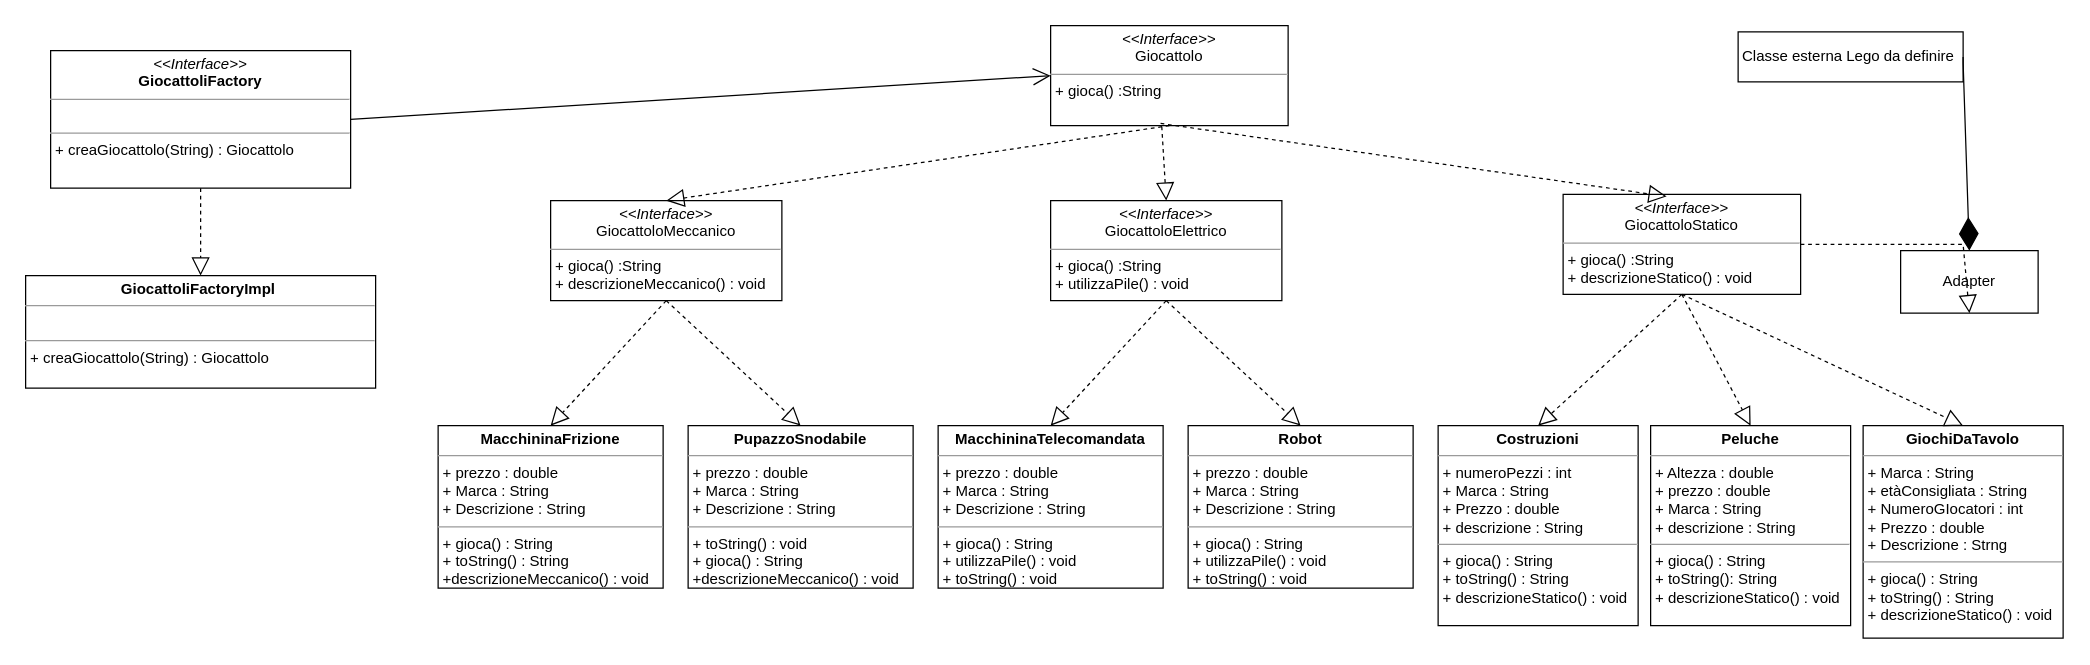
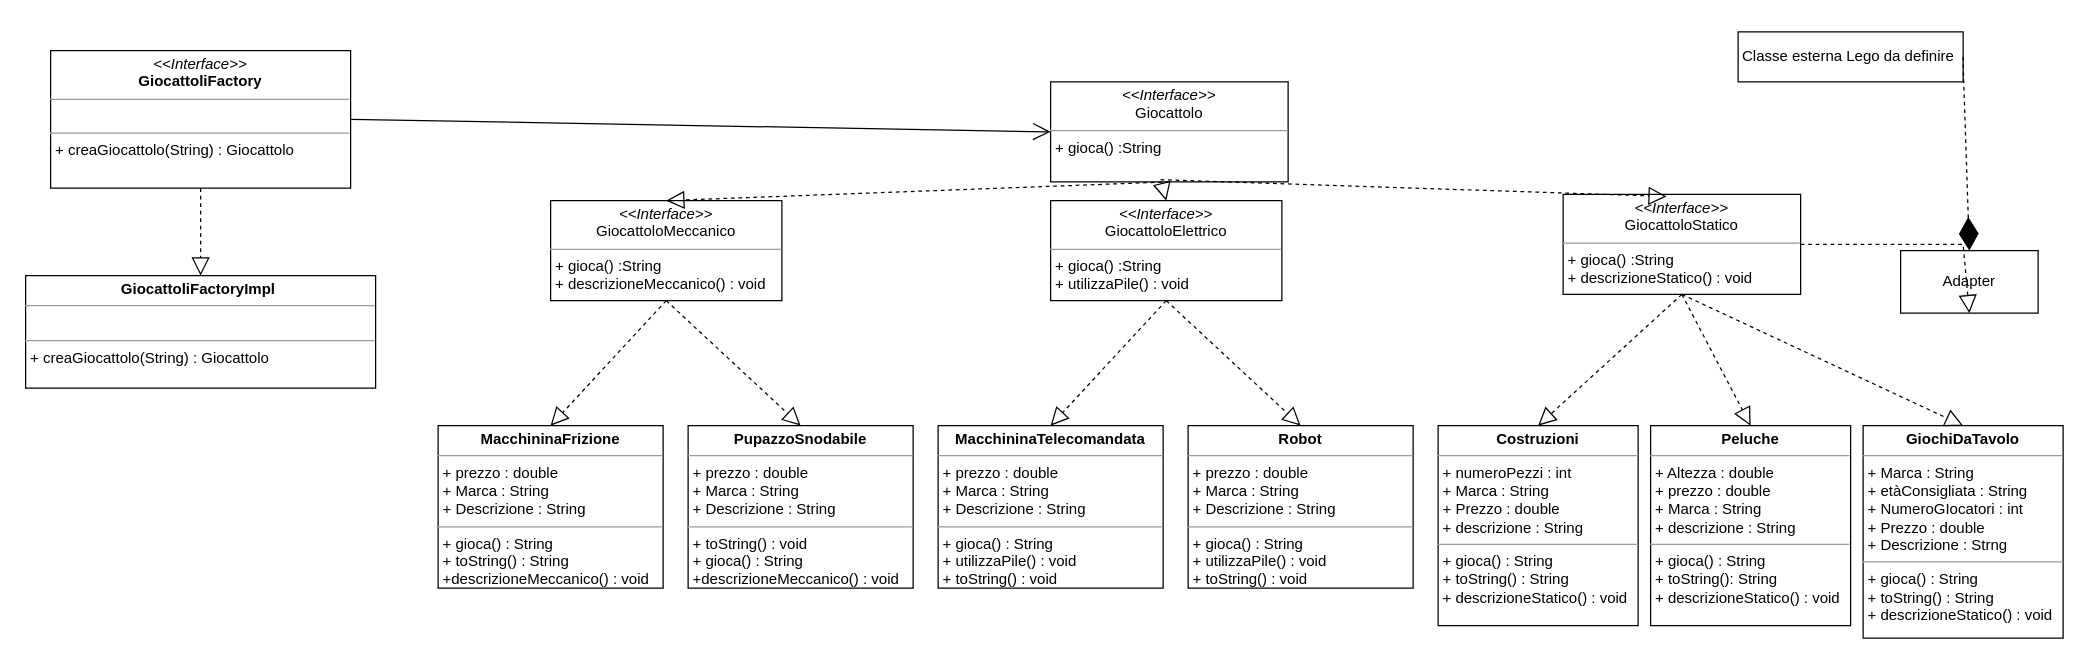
node "<<Interface>> Giocattolo + gioca() :String": moved (1169, 76) -> (1169, 132)
edge "Classe esterna Lego da definire" -> "Adapter": style solid -> dashed
